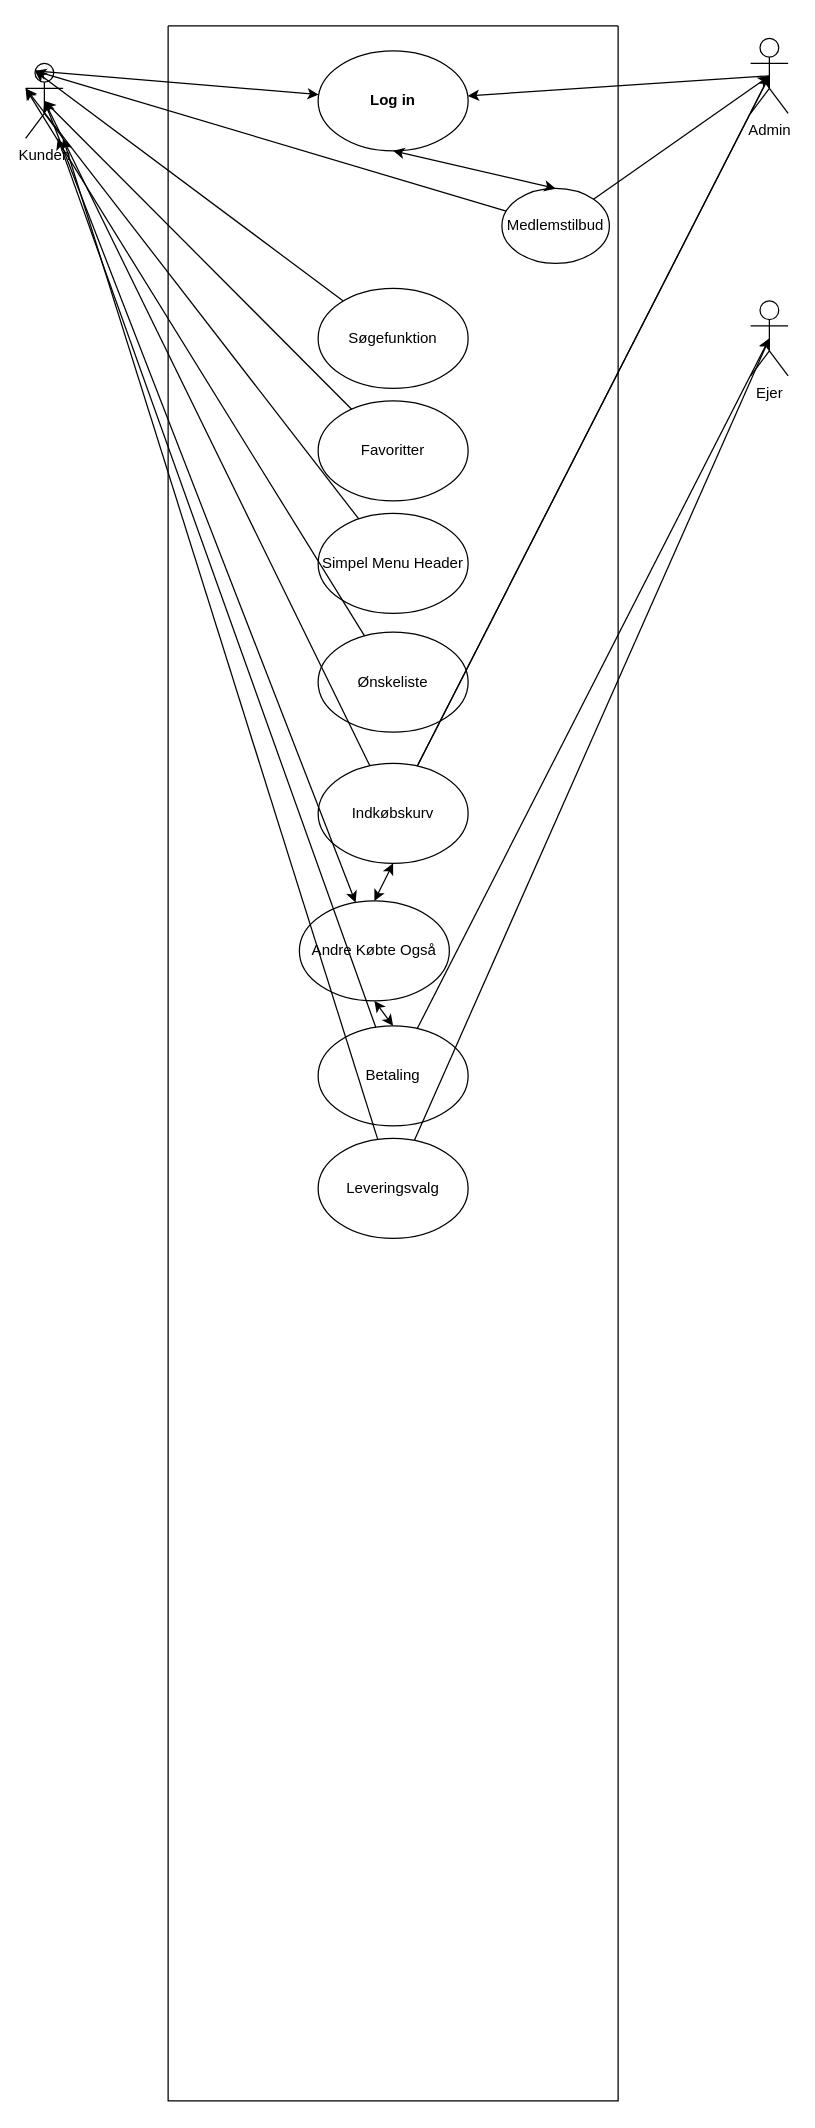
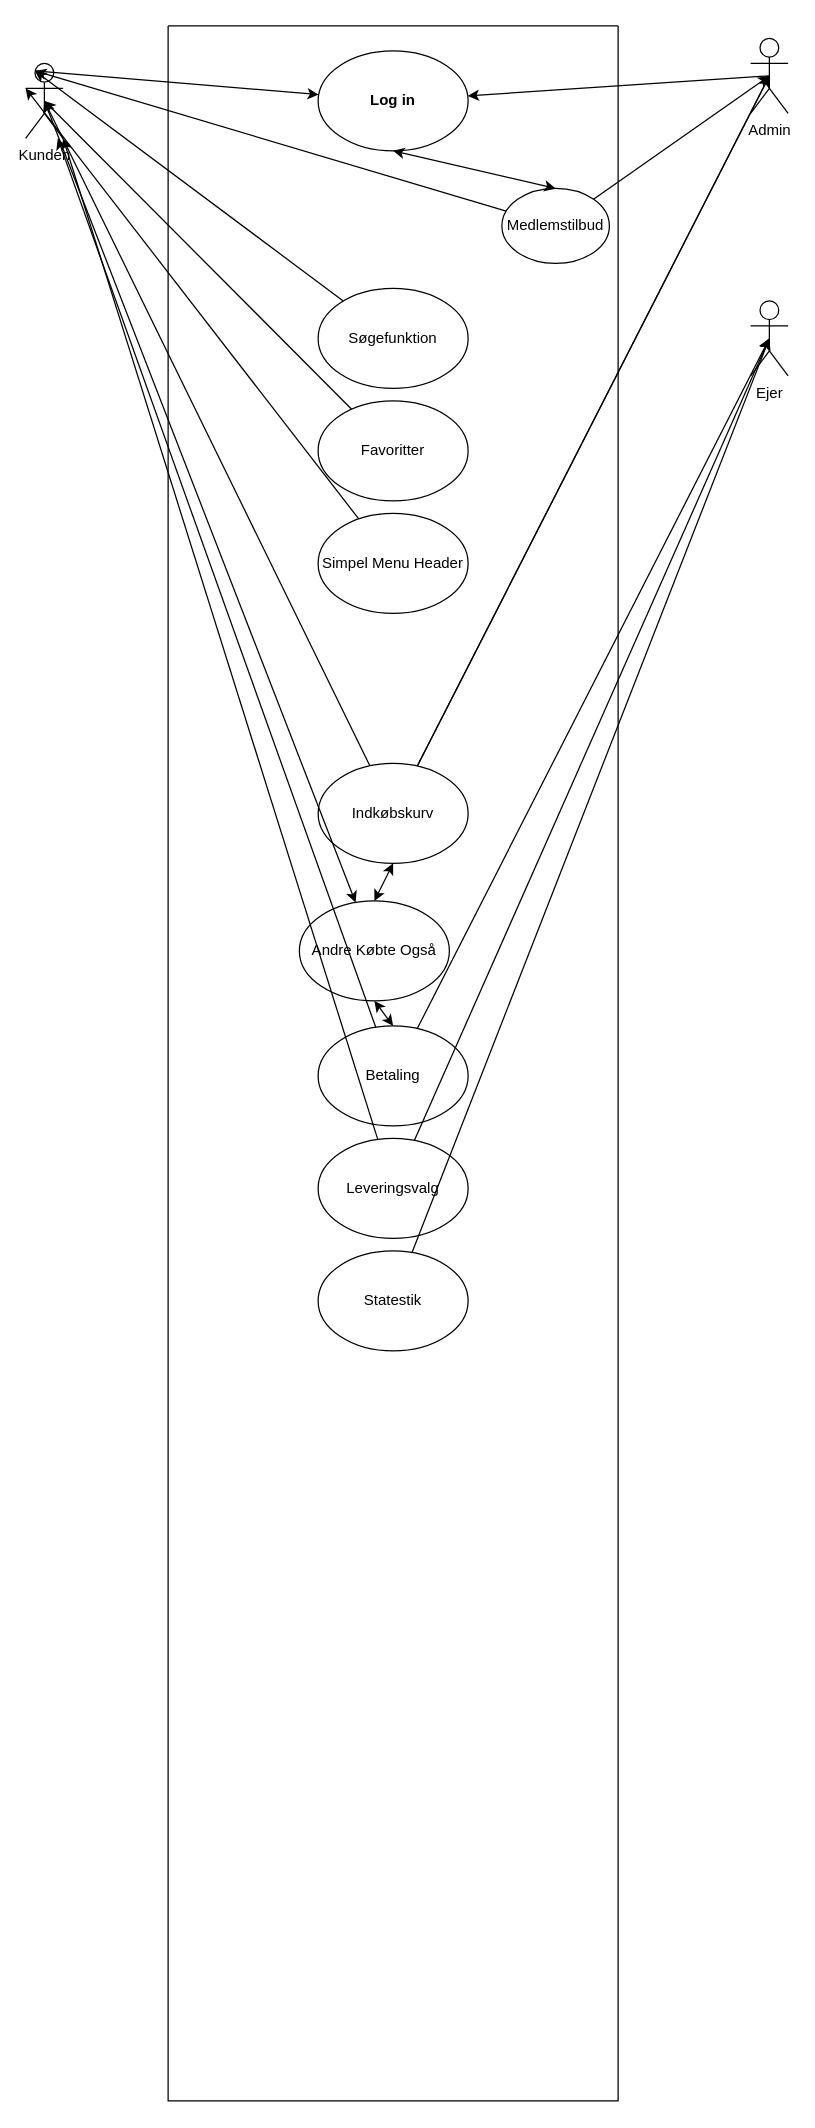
edge "Ønskeliste" -> "Kunden": removed
node "Ønskeliste": removed
edge "Statestik" -> "Ejer": added
node "Statestik": added
